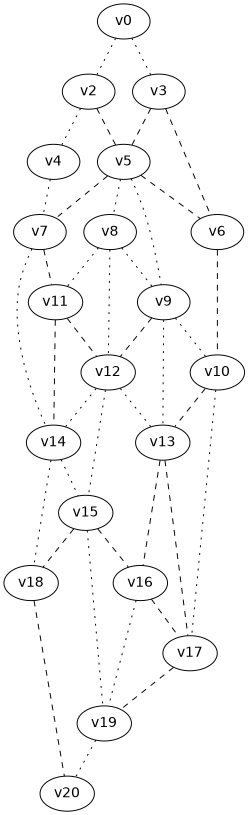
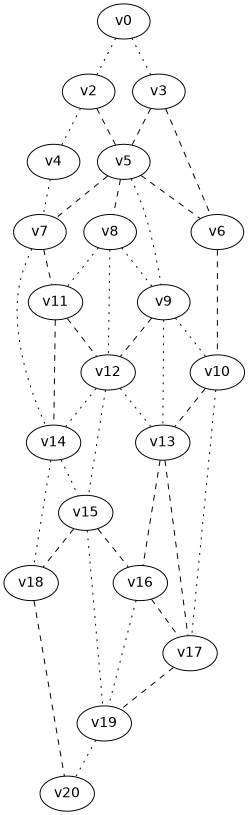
edge "v5" -- "v8": style dotted -> dashed
